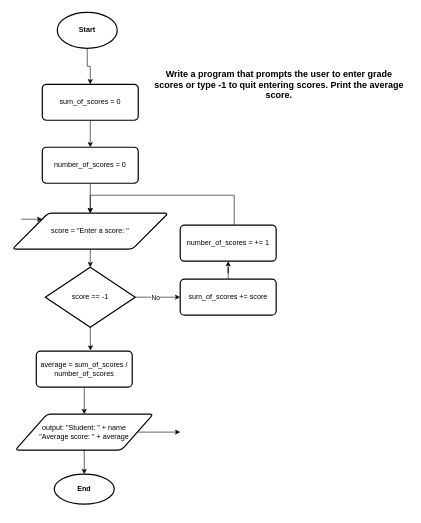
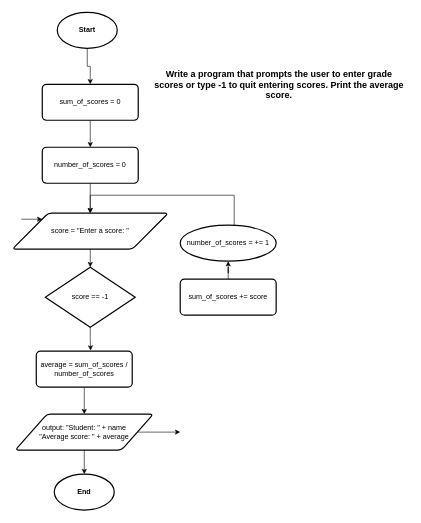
node "number_of_scores = += 1": shape rounded rectangle -> ellipse
edge "score == -1" -> "sum_of_scores += score": removed, label "No"
node "End": size 60x30 -> 60x36
